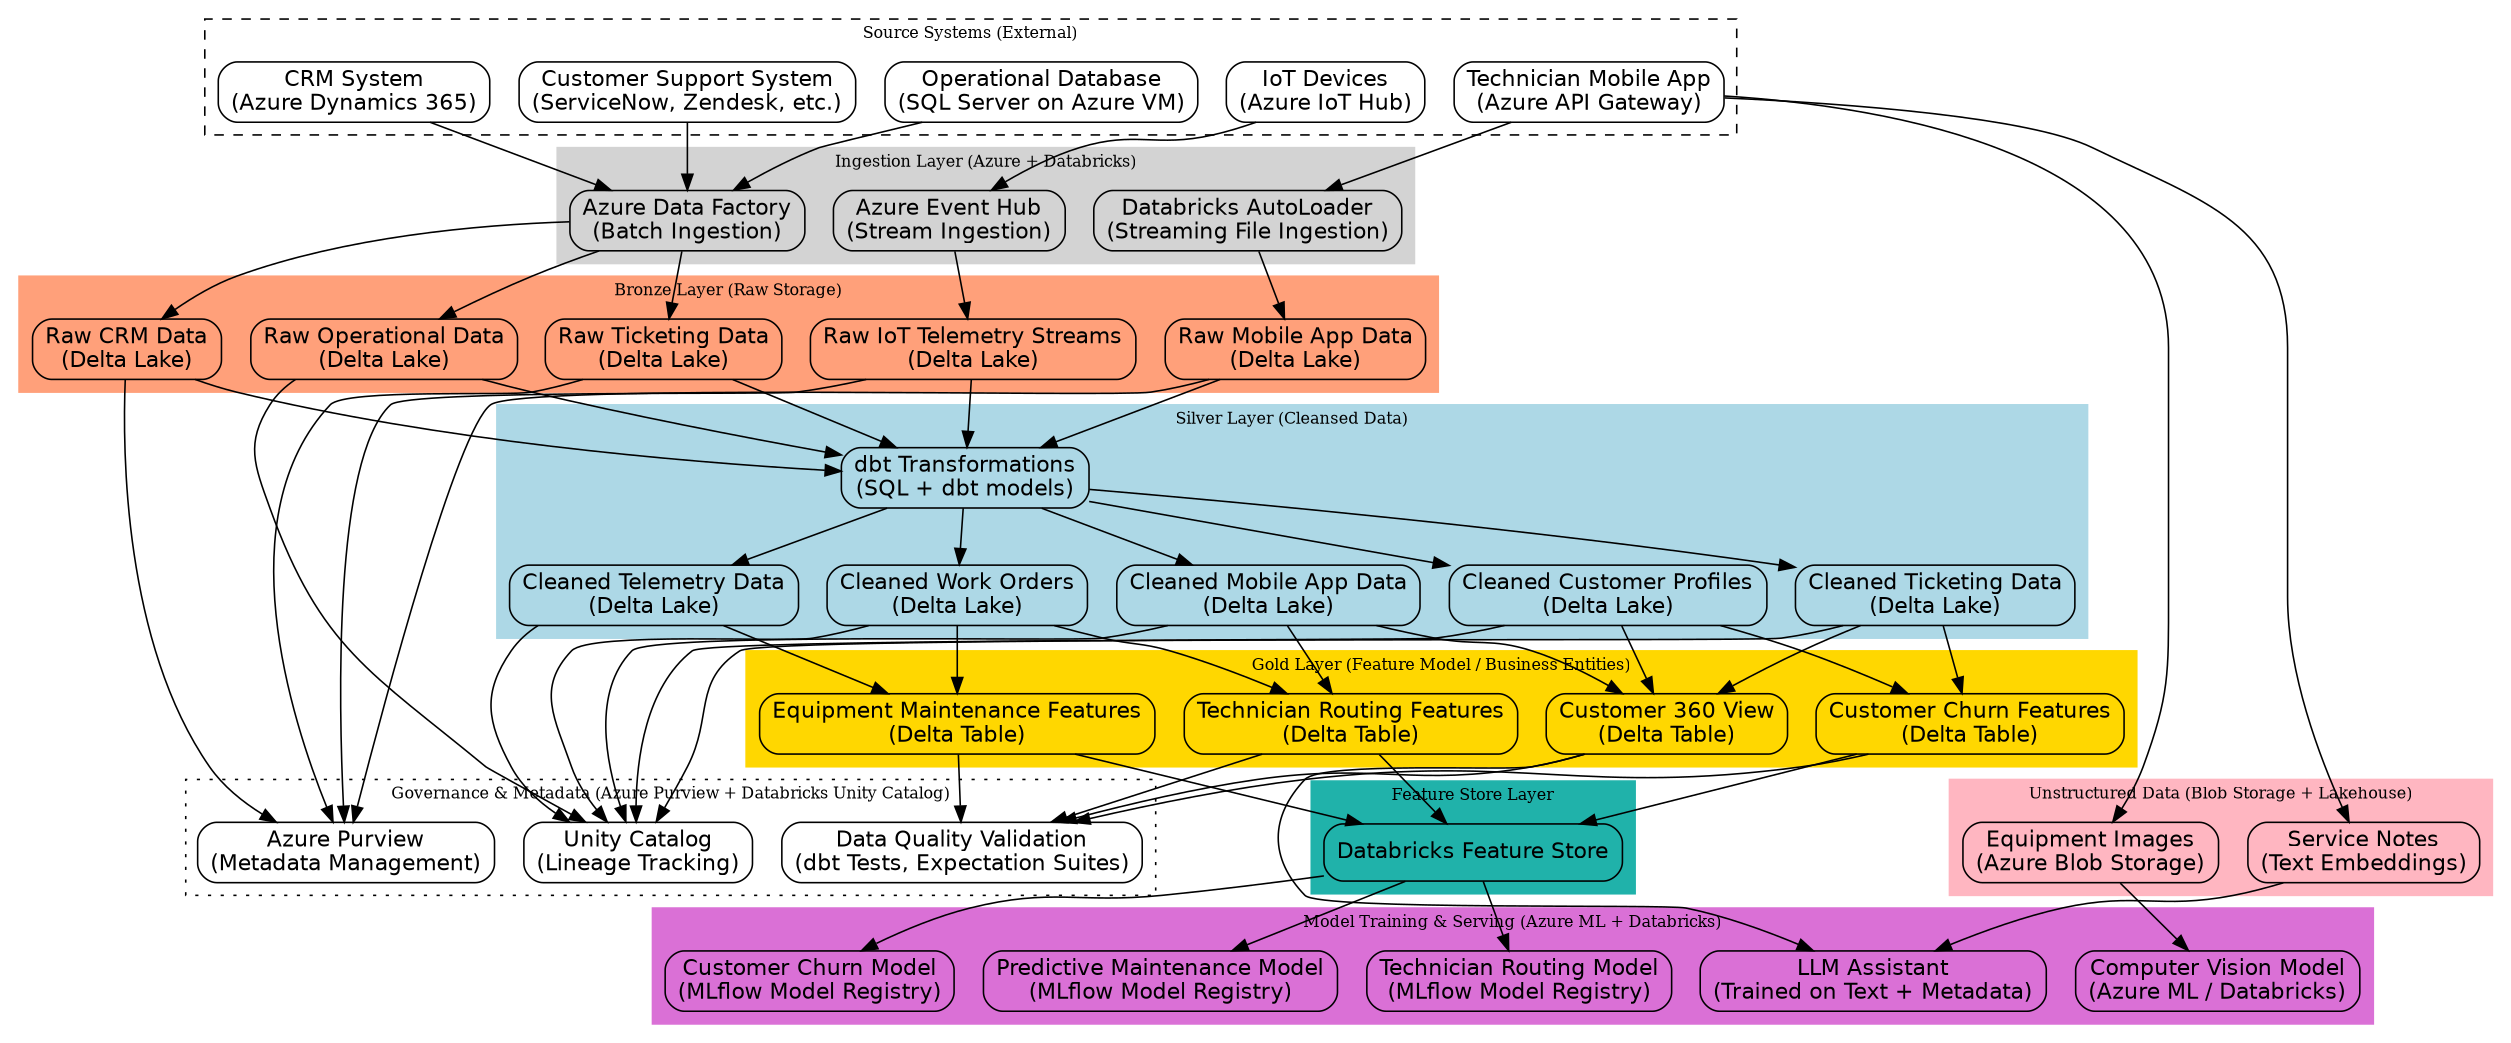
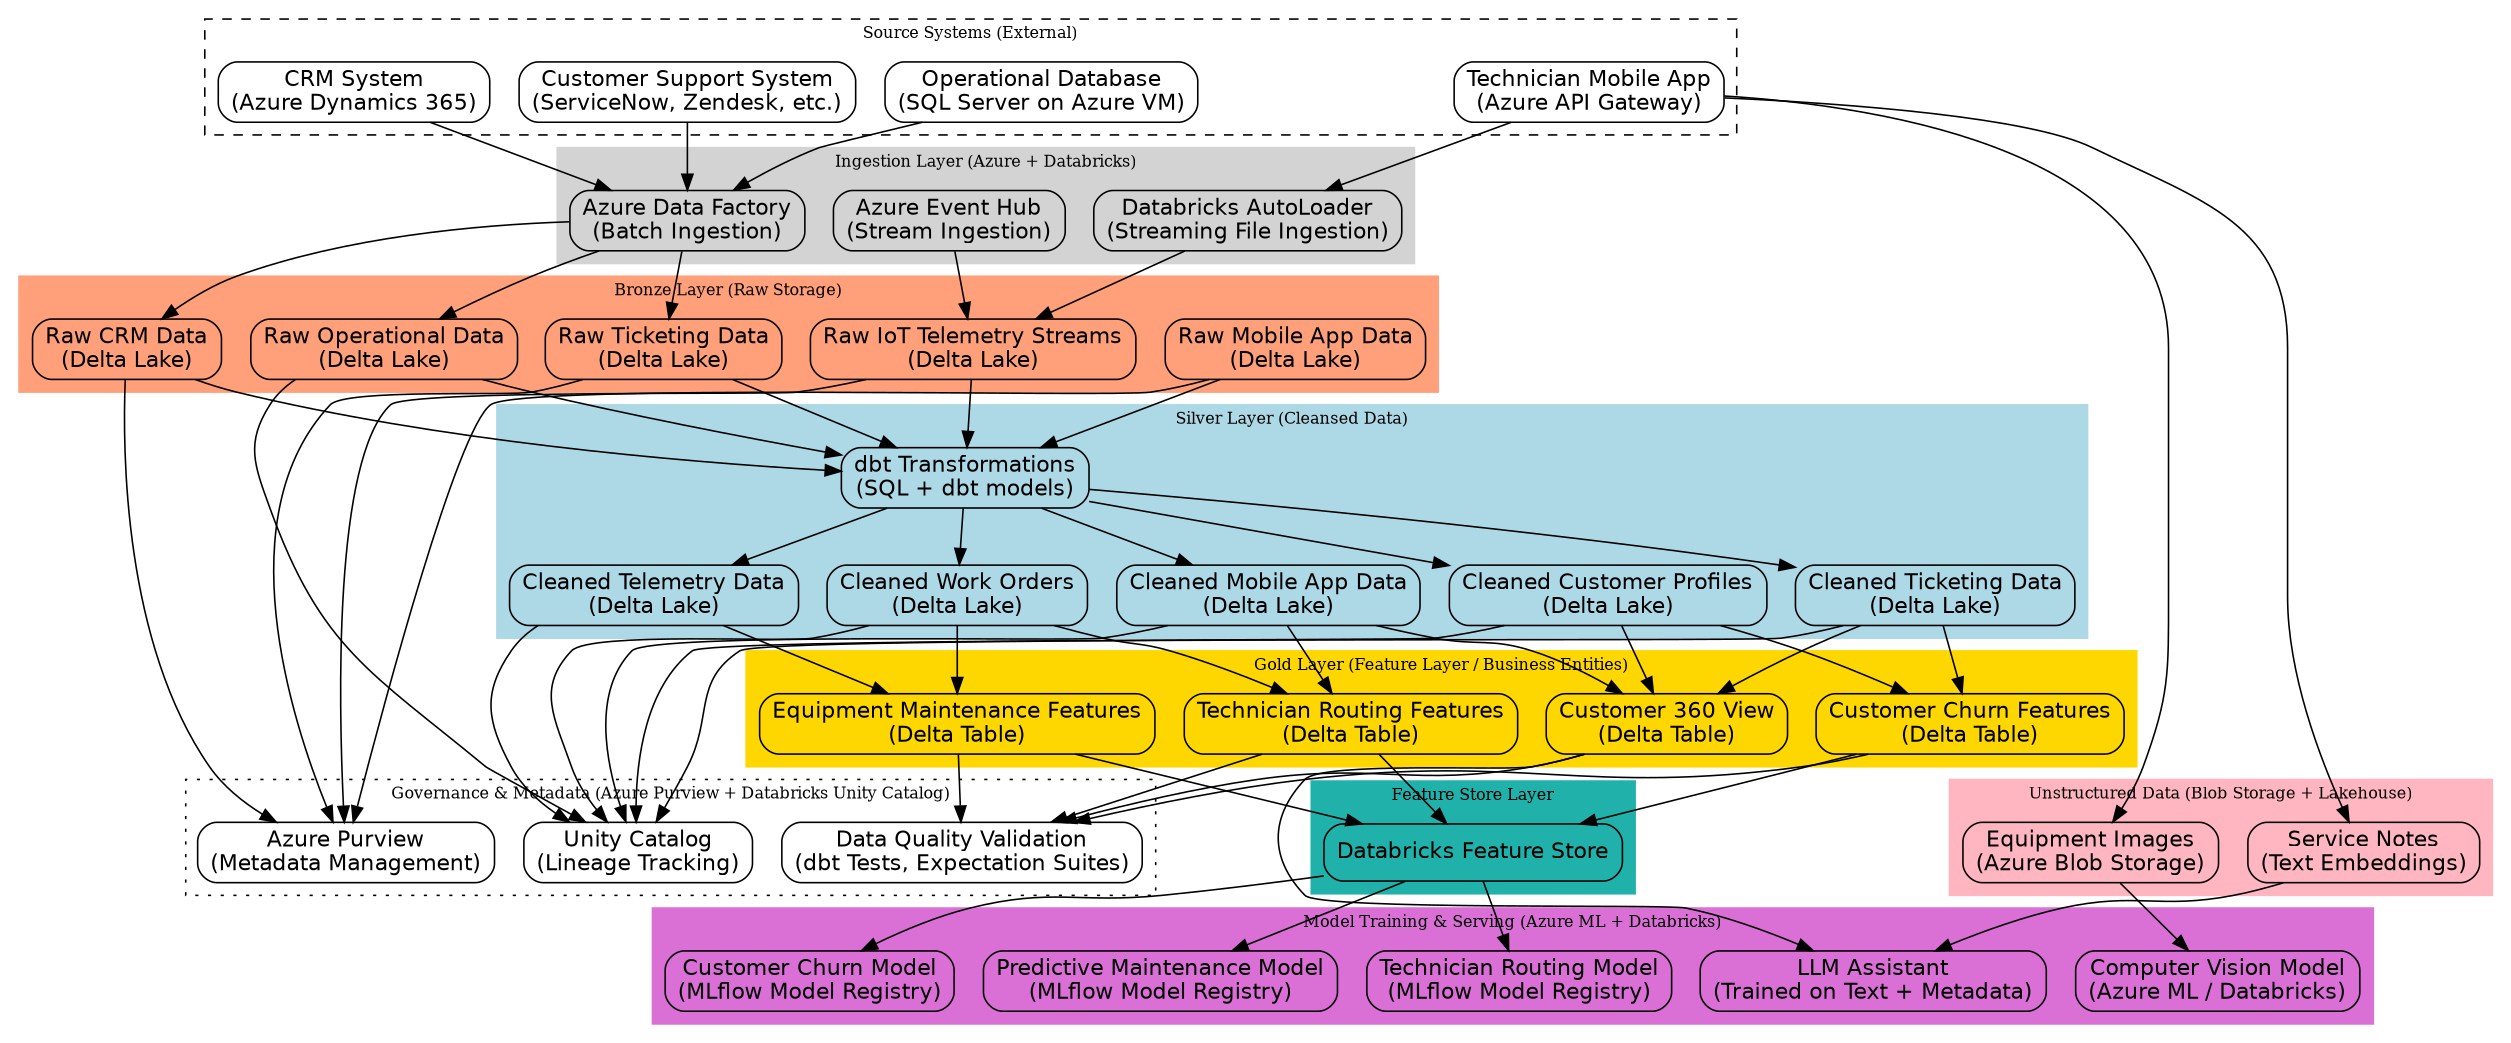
node "IoT Devices (Azure IoT Hub)": removed
edge "Databricks AutoLoader (Streaming File Ingestion)" -> "Raw Mobile App Data (Delta Lake)": now "Databricks AutoLoader (Streaming File Ingestion)" -> "Raw IoT Telemetry Streams (Delta Lake)"
cluster "Gold Layer (Feature Model / Business Entities)": label "Gold Layer (Feature Model / Business Entities)" -> "Gold Layer (Feature Layer / Business Entities)"
